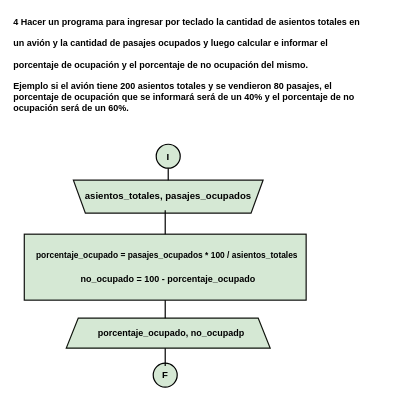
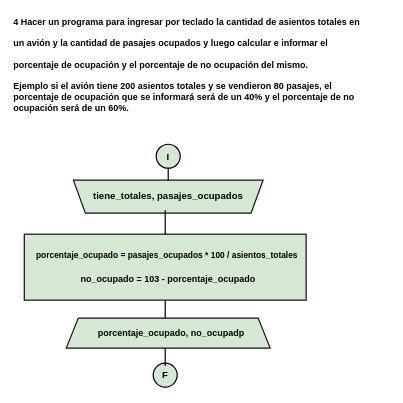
node "asientos_totales, pasajes_ocupados": label "asientos_totales, pasajes_ocupados" -> "tiene_totales, pasajes_ocupados"
node "no_ocupado = 100 - porcentaje_ocupado": label "no_ocupado = 100 - porcentaje_ocupado" -> "no_ocupado = 103 - porcentaje_ocupado"
